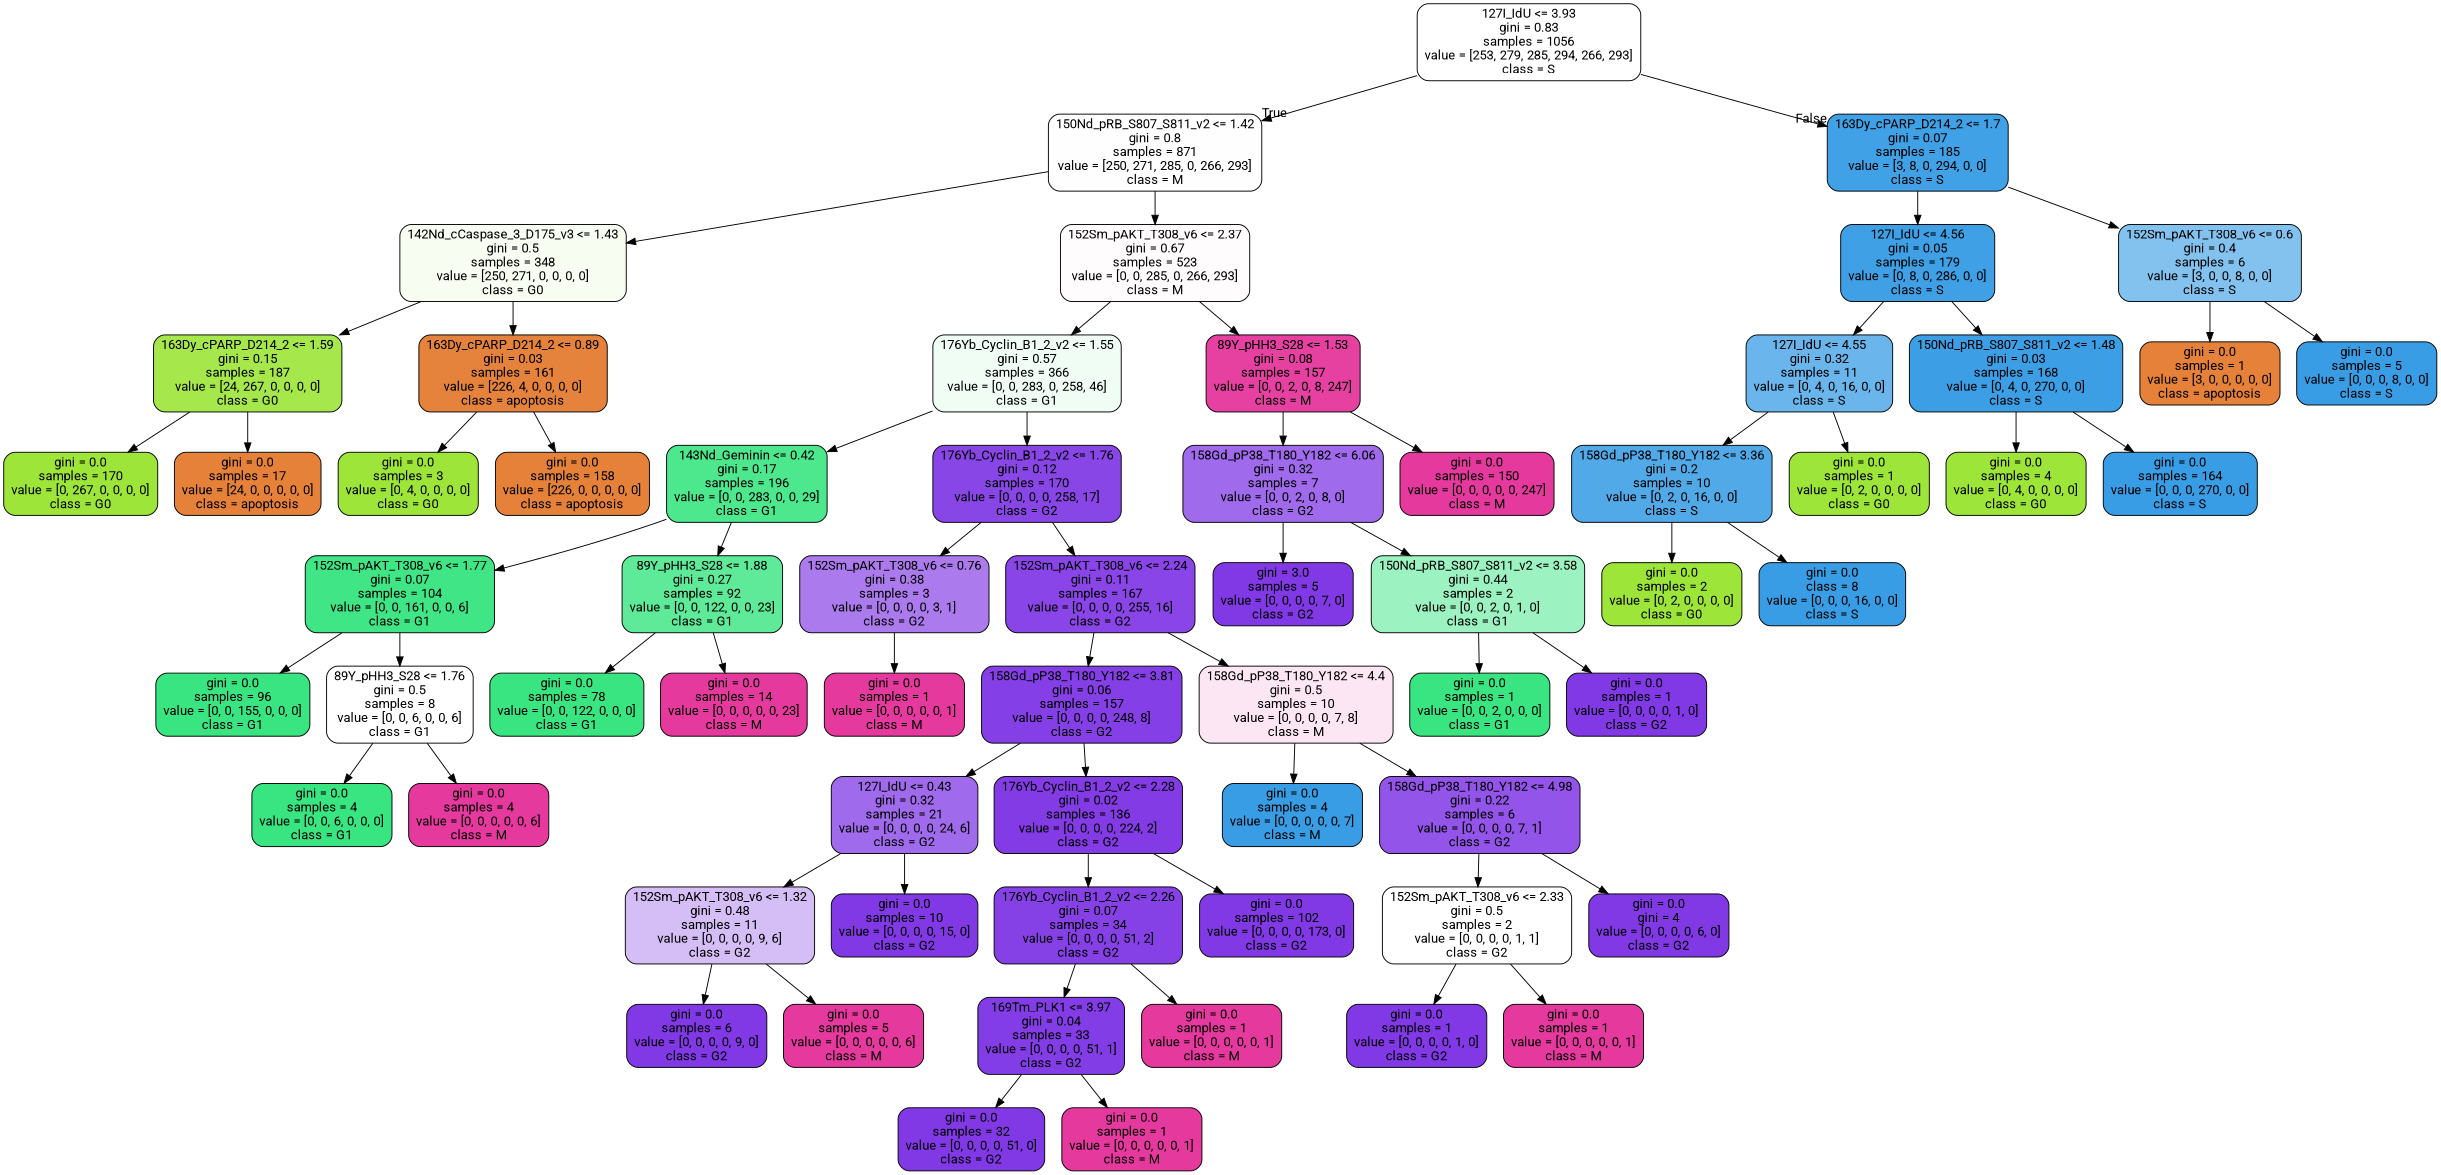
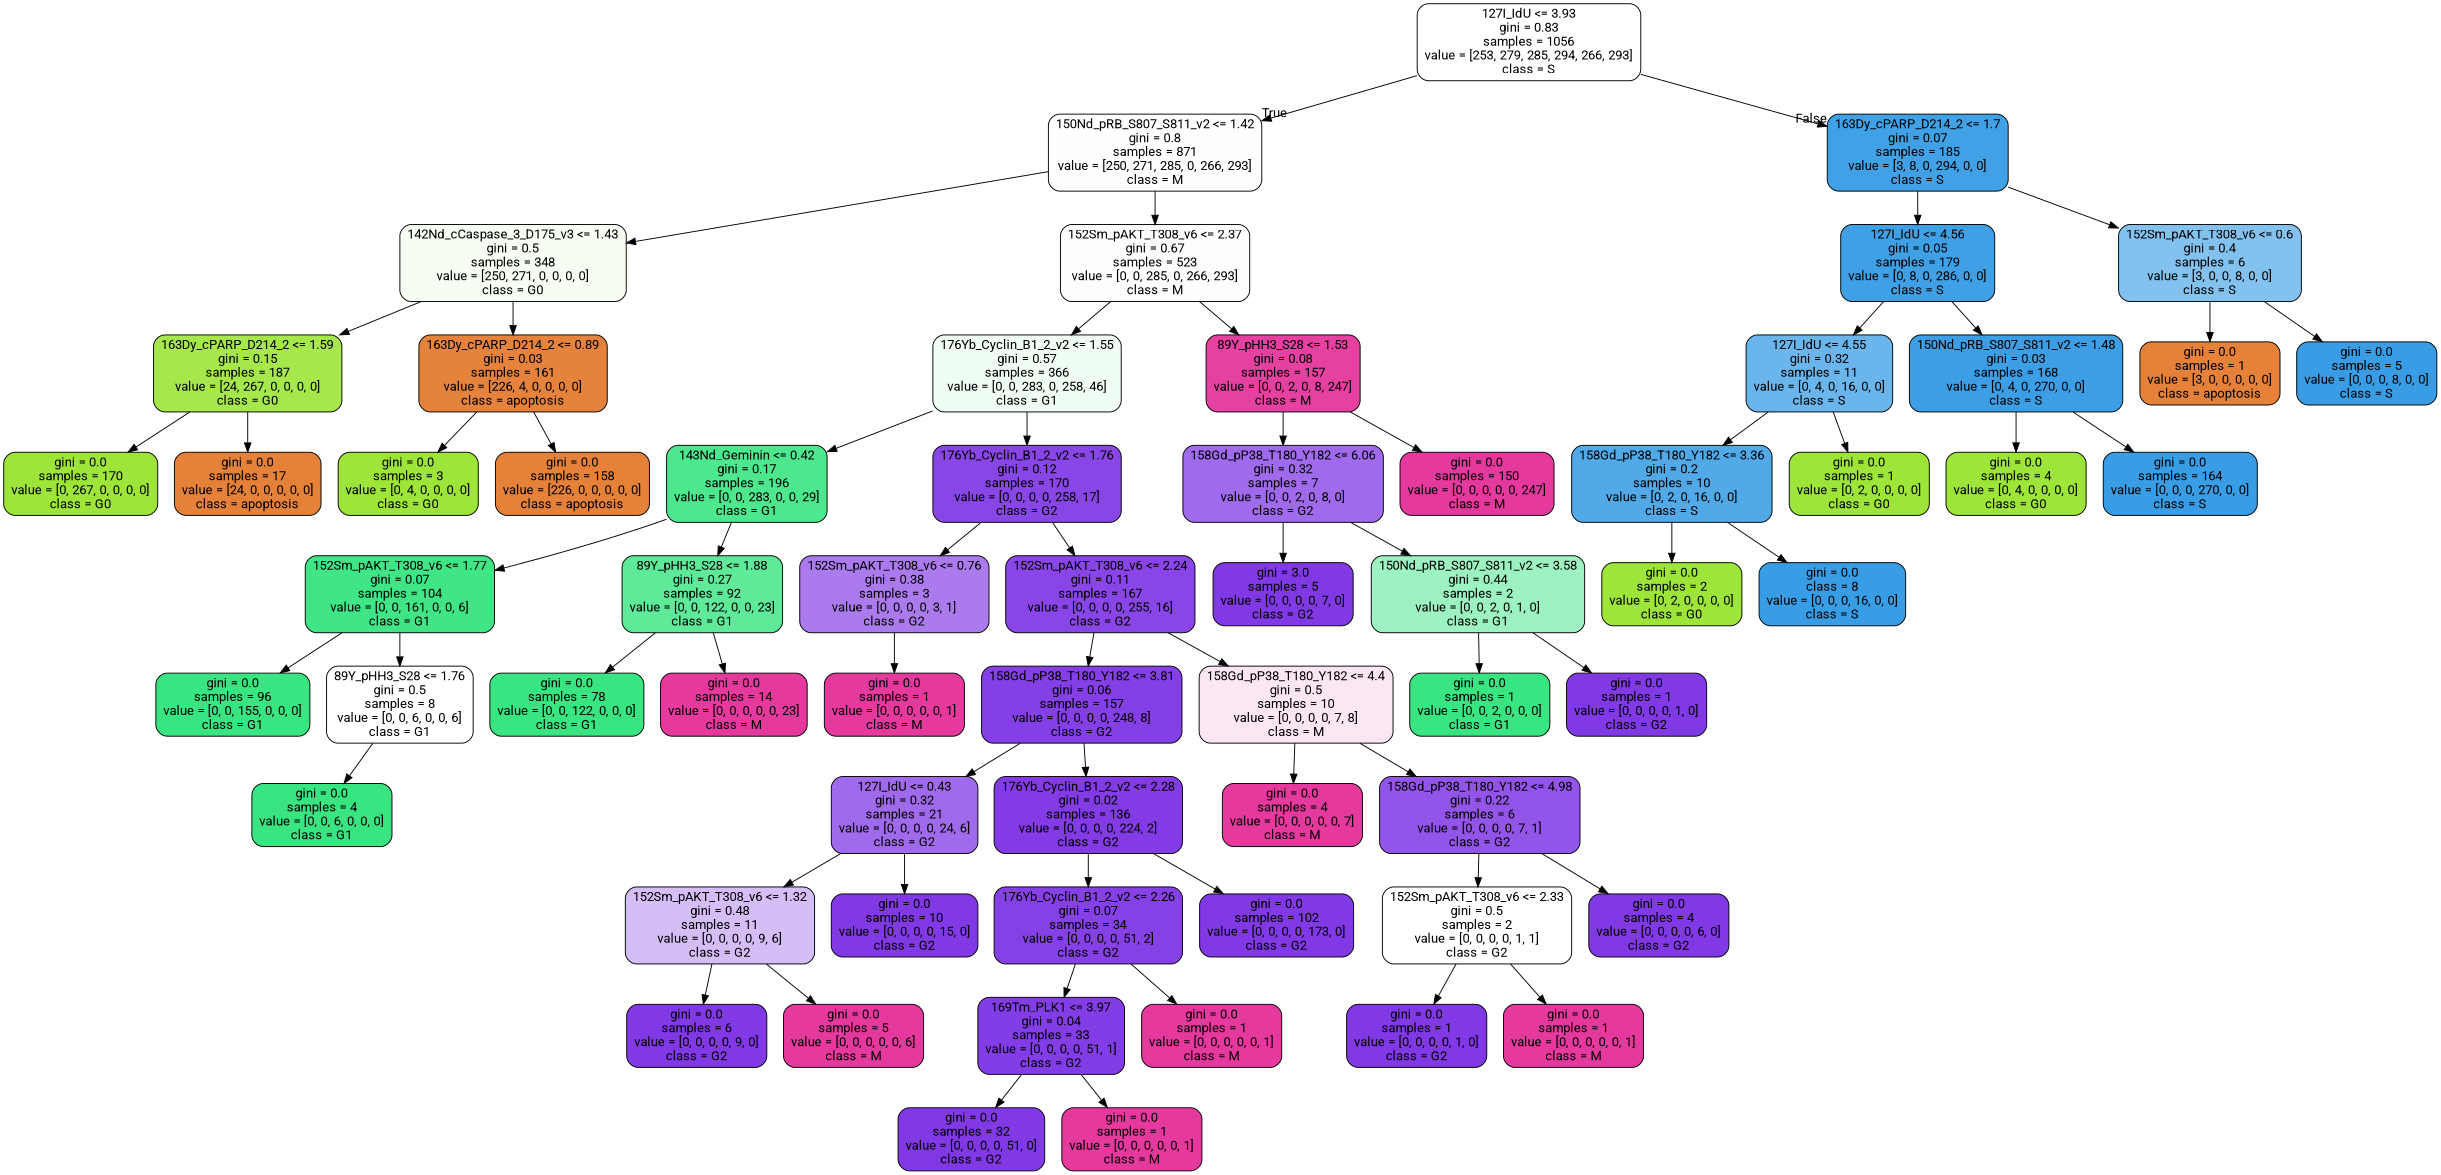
node "gini = 0.0 samples = 4 value = [0, 0, 0, 0, 0, 6] class = M": removed
node "gini = 0.0 samples = 4 value = [0, 0, 0, 0, 0, 7] class = M": fillcolor #399de5 -> #e5399d
node "gini = 0.0 gini = 4 value = [0, 0, 0, 0, 6, 0] class = G2": label "gini = 0.0 gini = 4 value = [0, 0, 0, 0, 6, 0] class = G2" -> "gini = 0.0 samples = 4 value = [0, 0, 0, 0, 6, 0] class = G2"
